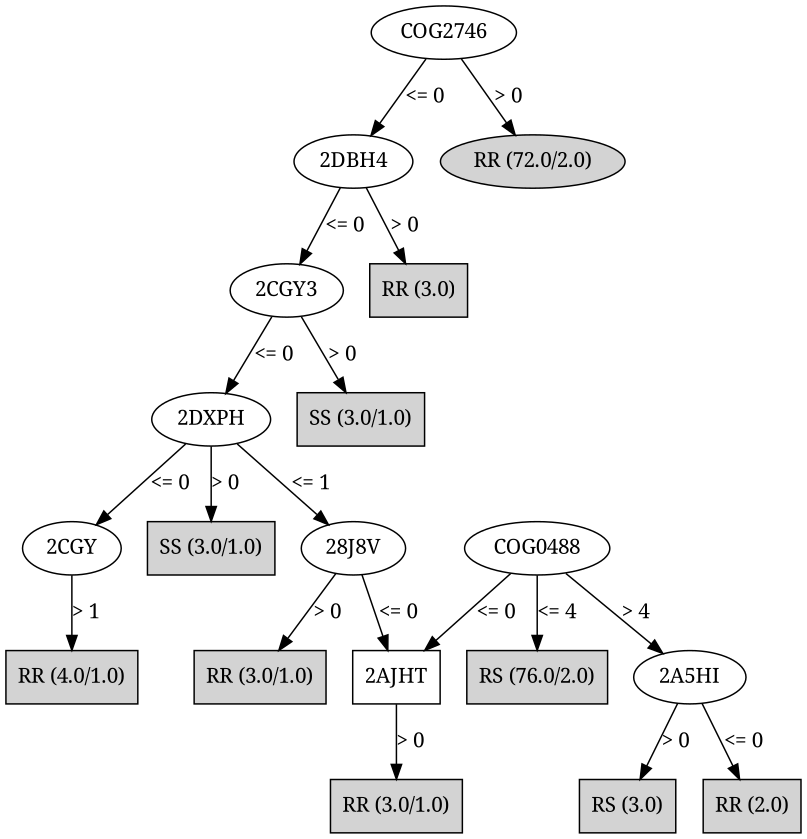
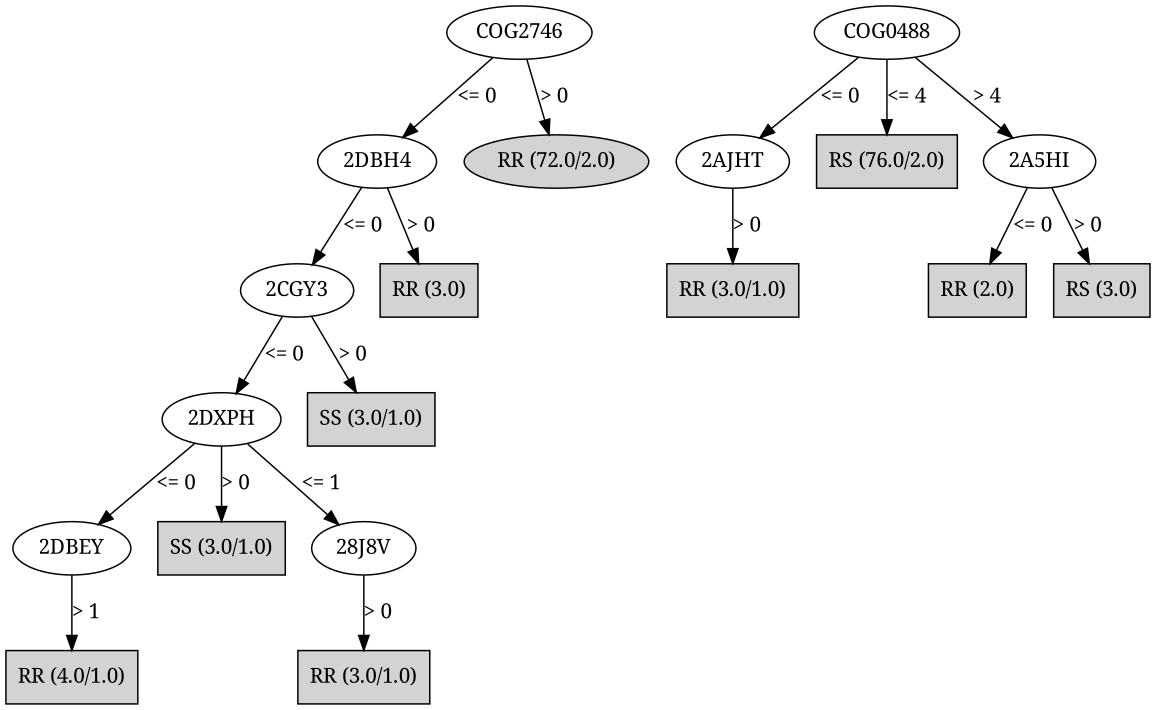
node "2CGY": label "2CGY" -> "2DBEY"
edge "28J8V" -> "2AJHT": removed, label "<= 0"
node "2AJHT": shape box -> ellipse
